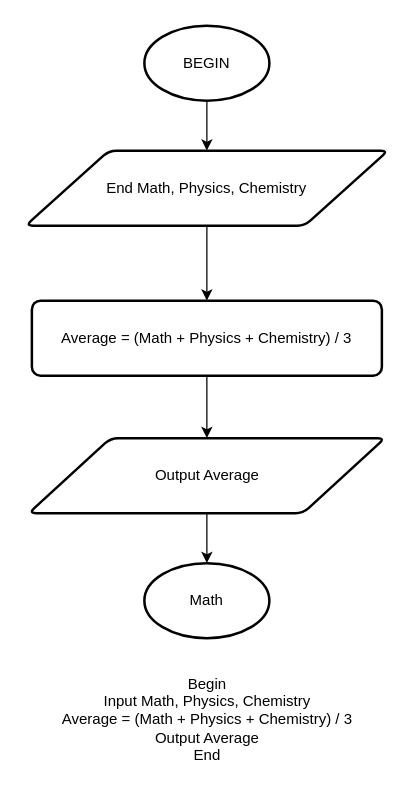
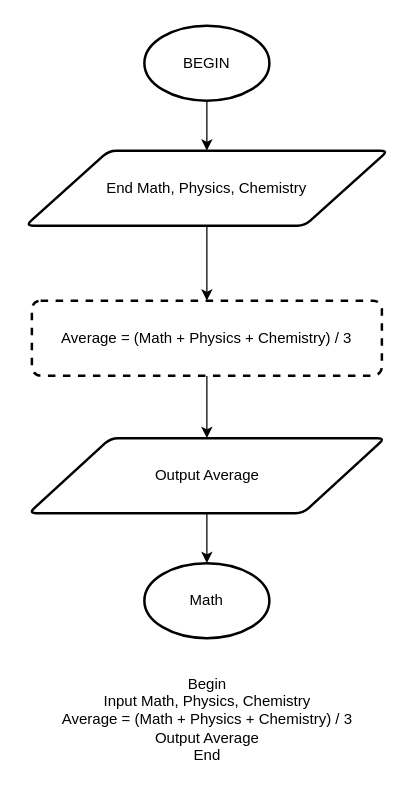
node "Average = (Math + Physics + Chemistry) / 3": style solid -> dashed
